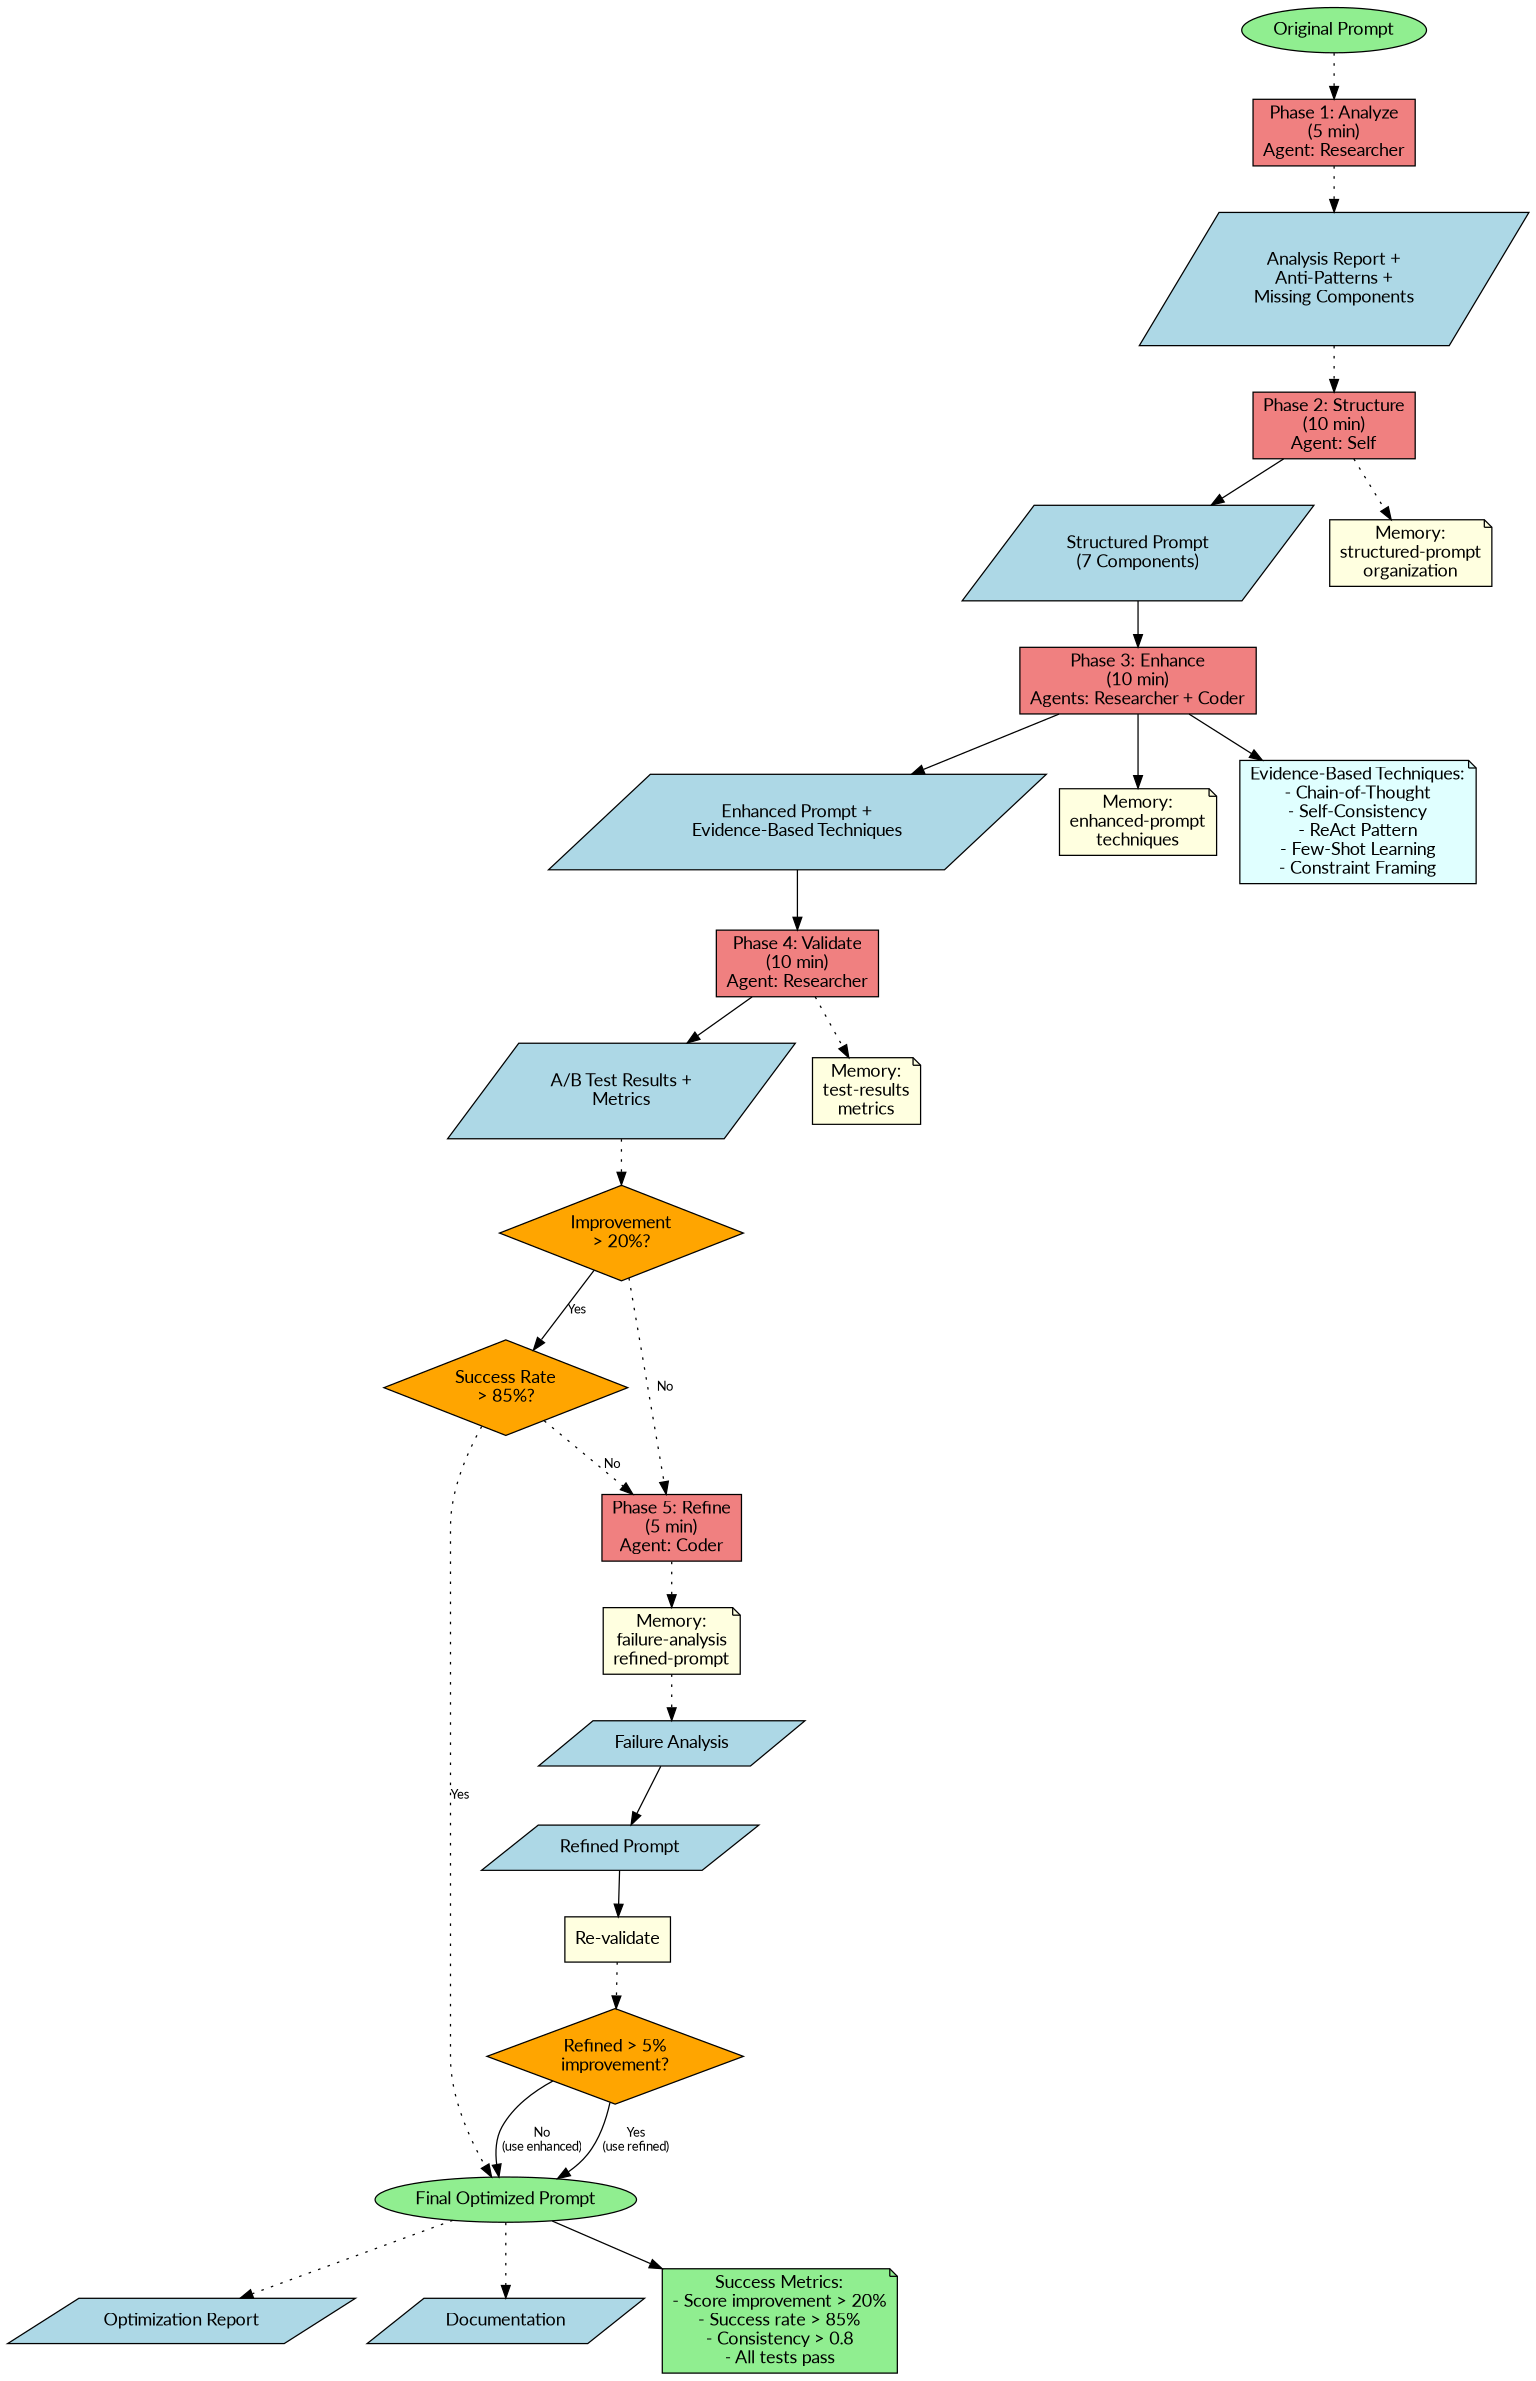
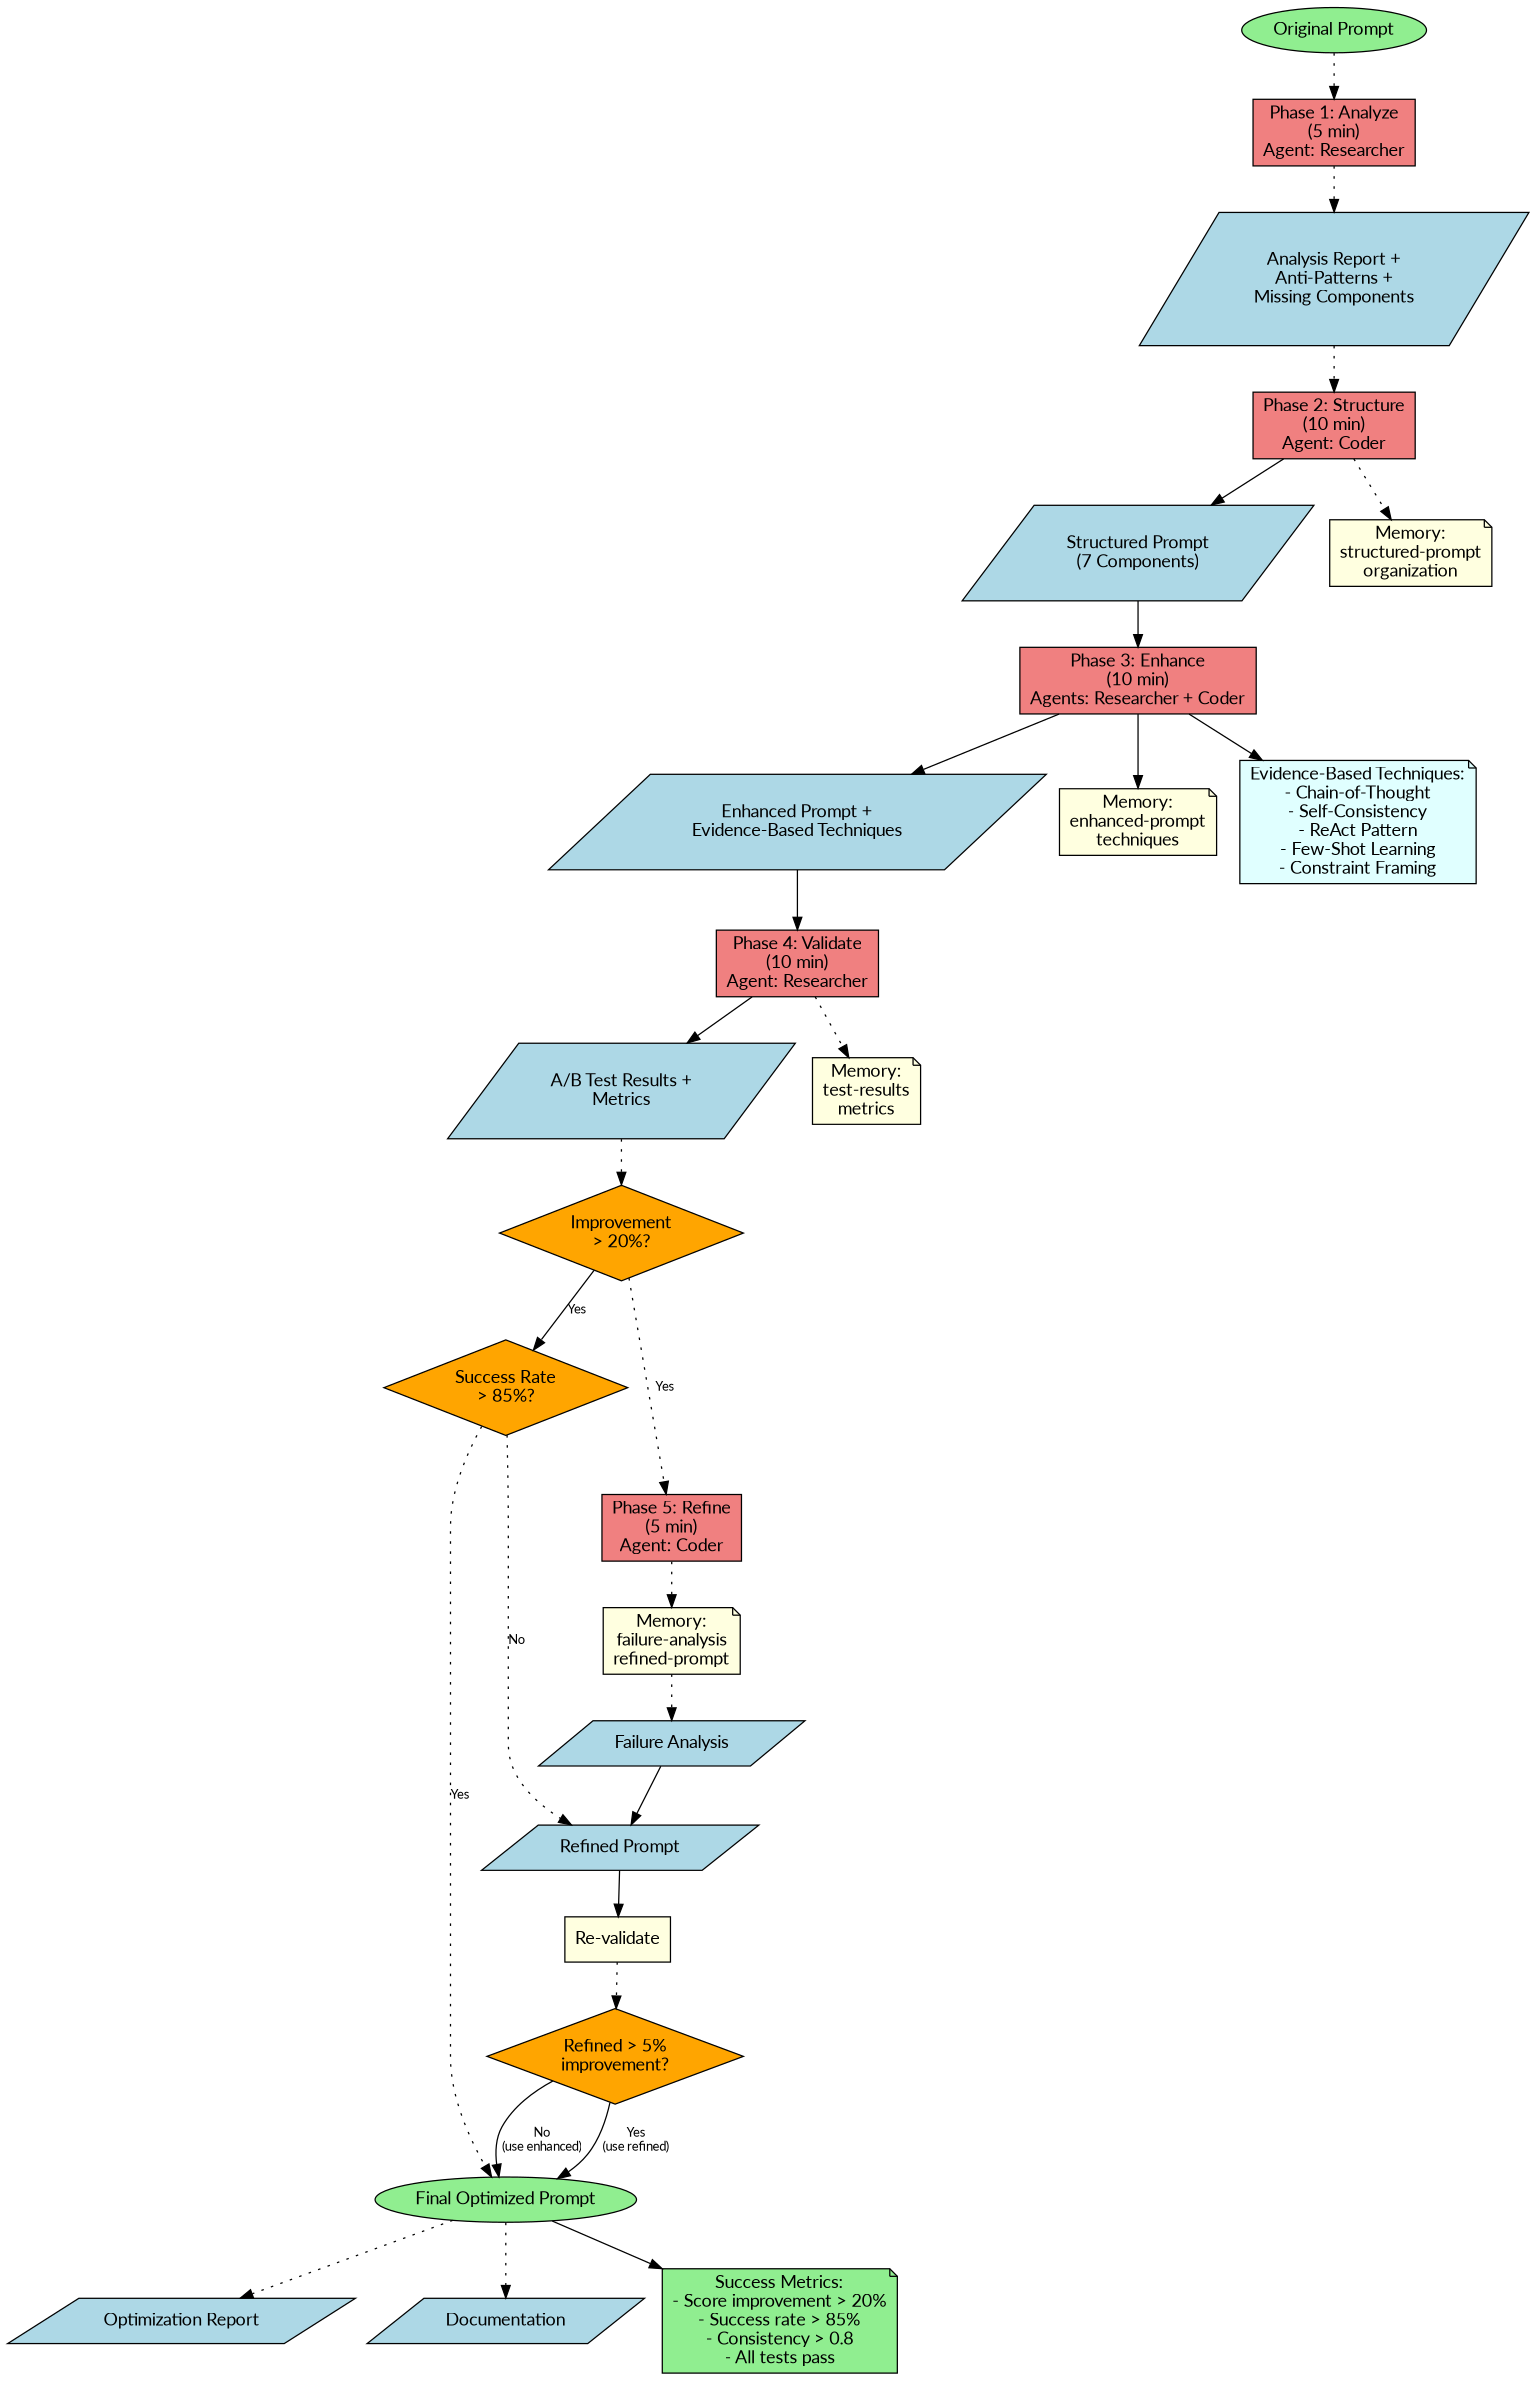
node "Phase 2: Structure (10 min) Agent: Self": label "Phase 2: Structure (10 min) Agent: Self" -> "Phase 2: Structure (10 min) Agent: Coder"
edge "Improvement > 20%?" -> "Phase 5: Refine (5 min) Agent: Coder": label "No" -> "Yes"
edge "Success Rate > 85%?" -> "Phase 5: Refine (5 min) Agent: Coder": now "Success Rate > 85%?" -> "Refined Prompt"
